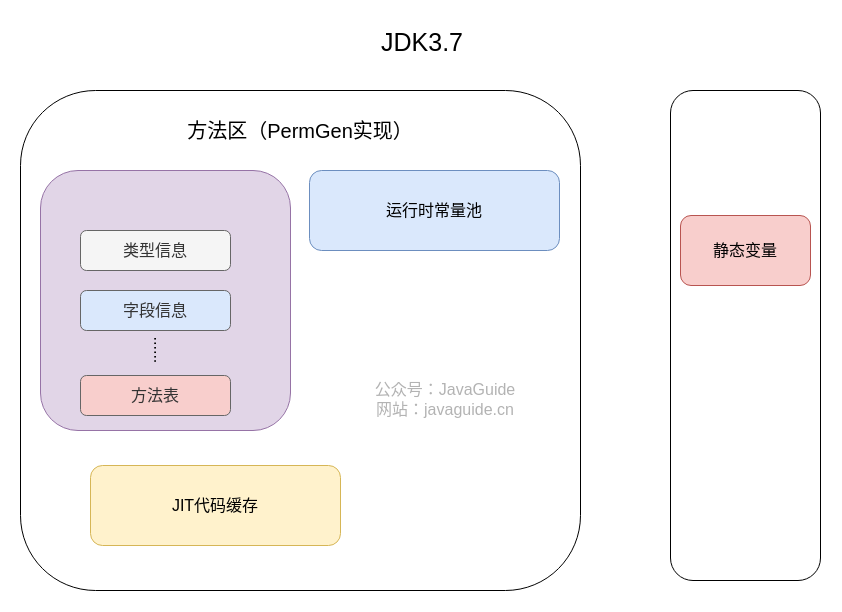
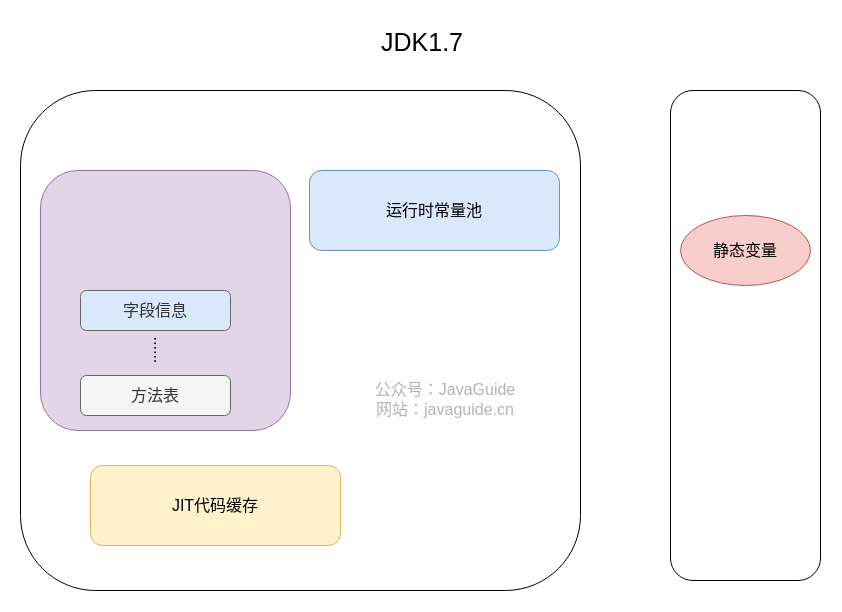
node "JDK3.7": label "JDK3.7" -> "JDK1.7"
node "方法区（PermGen实现）": removed
node "类型信息": removed
node "静态变量": shape rounded rectangle -> ellipse
node "方法表": fillcolor #f8cecc -> #f5f5f5
